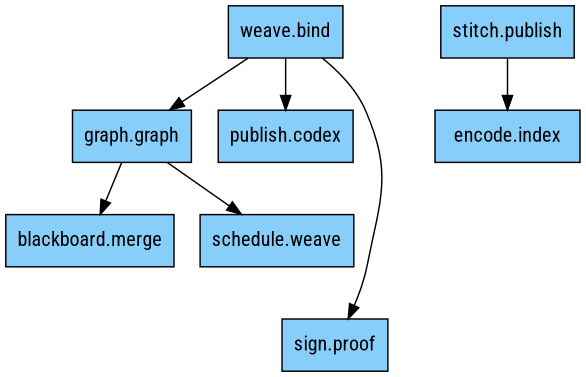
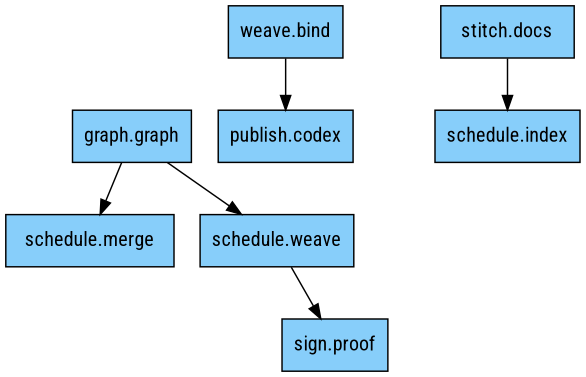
node "stitch.publish": label "stitch.publish" -> "stitch.docs"
edge "weave.bind" -> "graph.graph": removed
node "encode.index": label "encode.index" -> "schedule.index"
edge "weave.bind" -> "sign.proof": now "schedule.weave" -> "sign.proof"
node "blackboard.merge": label "blackboard.merge" -> "schedule.merge"
